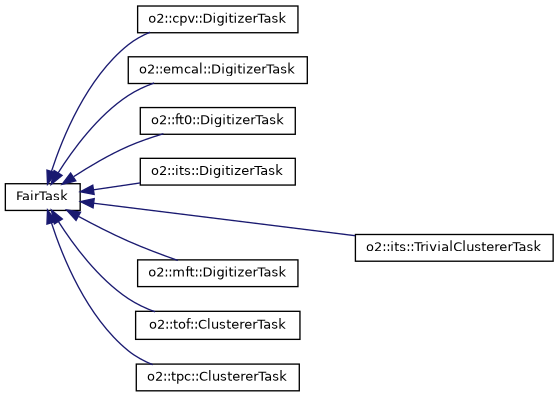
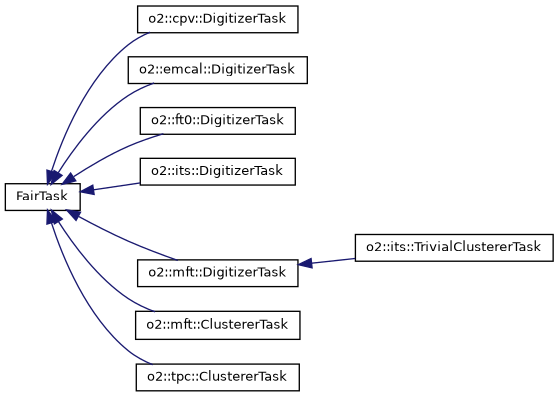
edge "o2::its::TrivialClustererTask" -> "FairTask": now "o2::its::TrivialClustererTask" -> "o2::mft::DigitizerTask"
node "o2::tof::ClustererTask": label "o2::tof::ClustererTask" -> "o2::mft::ClustererTask"
